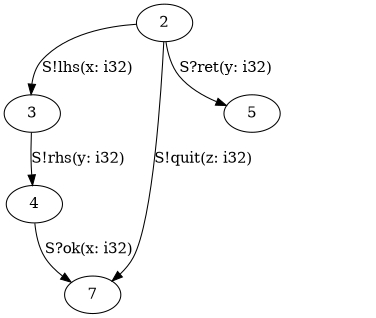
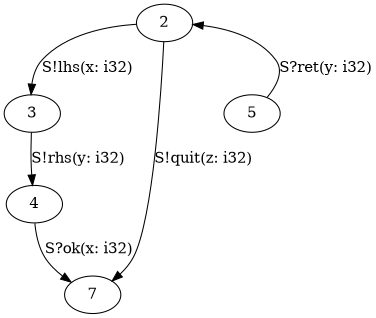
edge "2" -> "5": reversed
